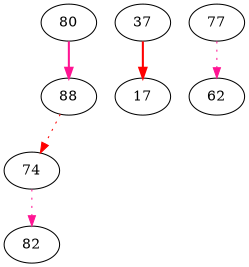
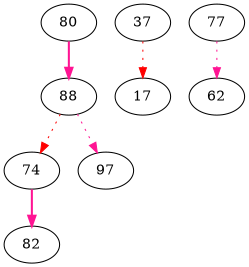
edge "37" -> "17": style bold -> dotted
node "97": added
edge "74" -> "82": style dotted -> bold
